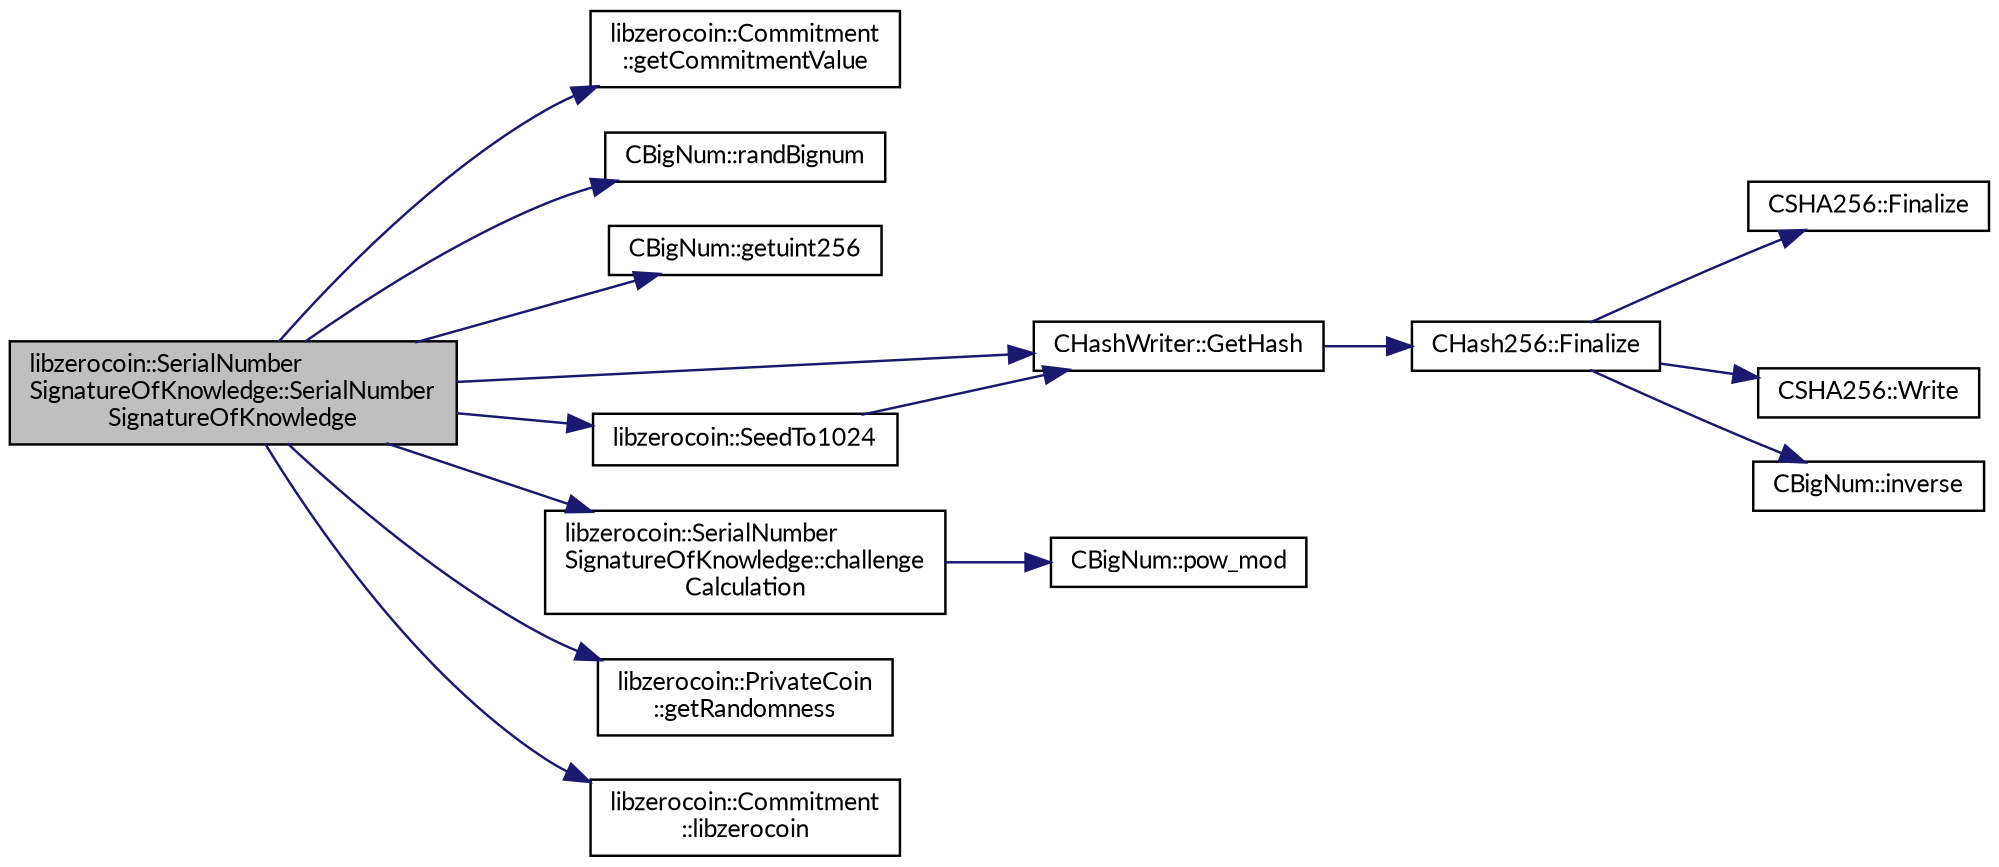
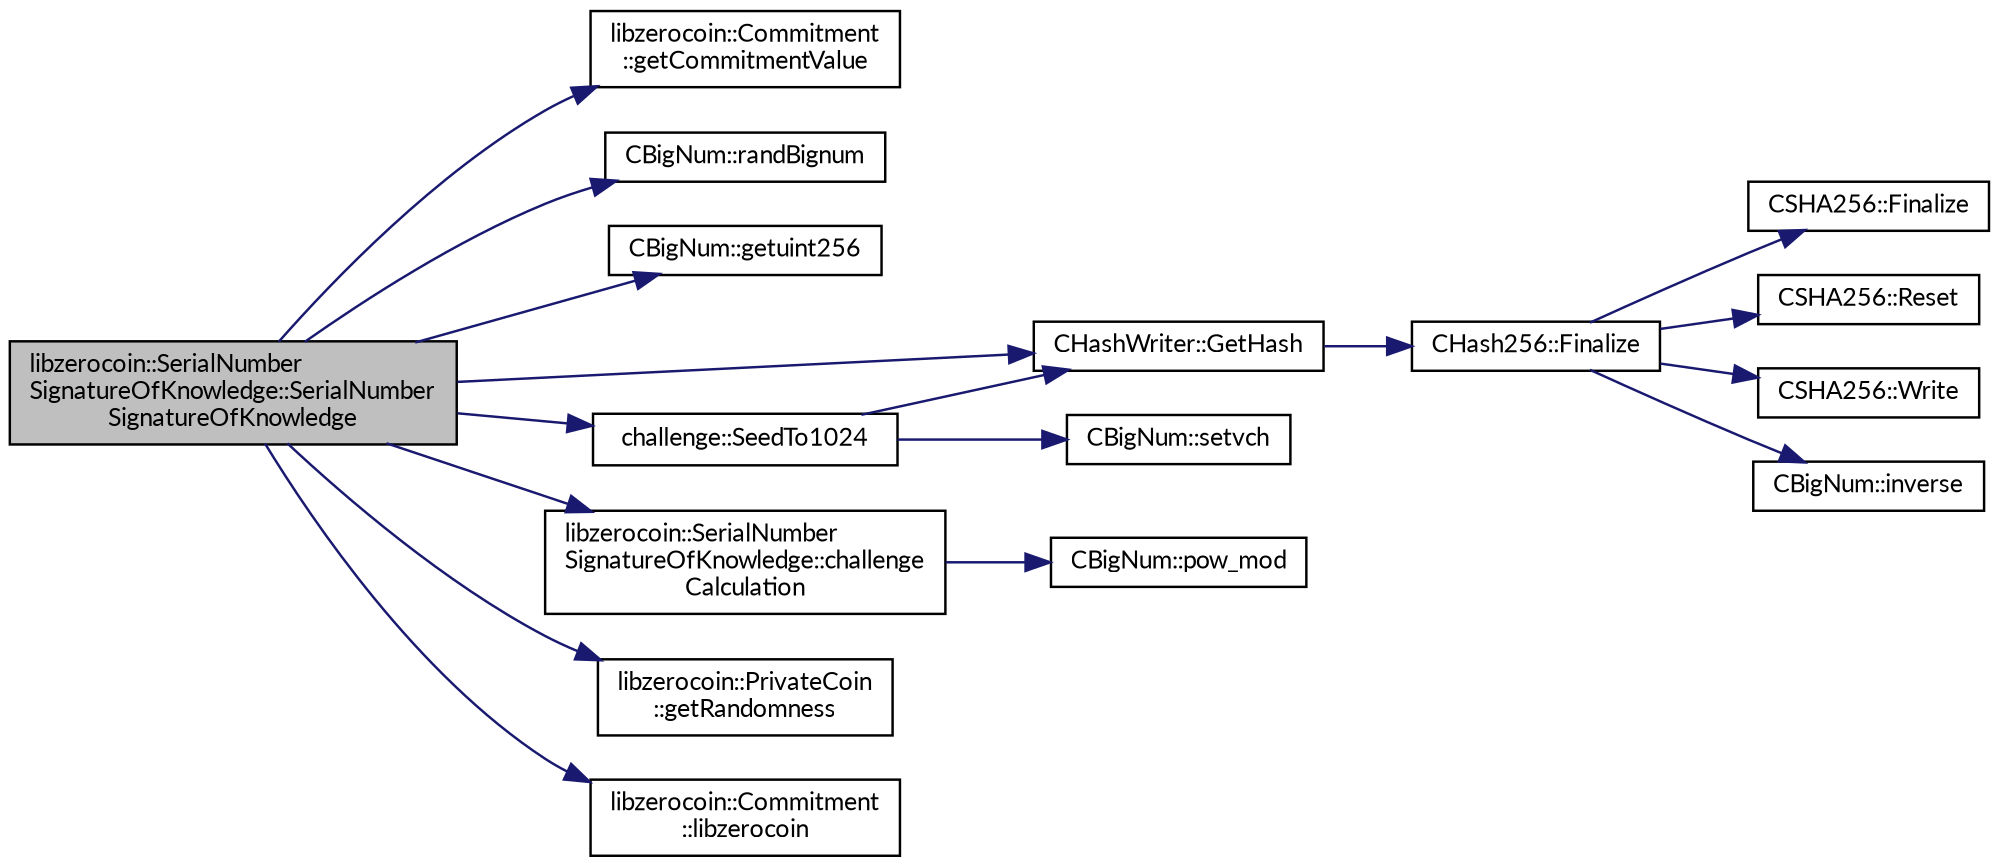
node "CSHA256::Reset": added
node "libzerocoin::SeedTo1024": label "libzerocoin::SeedTo1024" -> "challenge::SeedTo1024"
node "CBigNum::setvch": added
